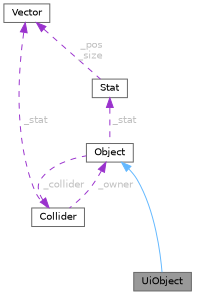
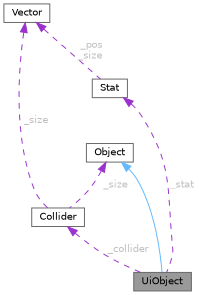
edge "Collider" -> "Vector": label " _stat" -> " _size"
edge "Object" -> "Stat": now "UiObject" -> "Stat"
edge "Object" -> "Collider": now "UiObject" -> "Collider"
edge "Collider" -> "Object": label " _owner" -> " _size"
